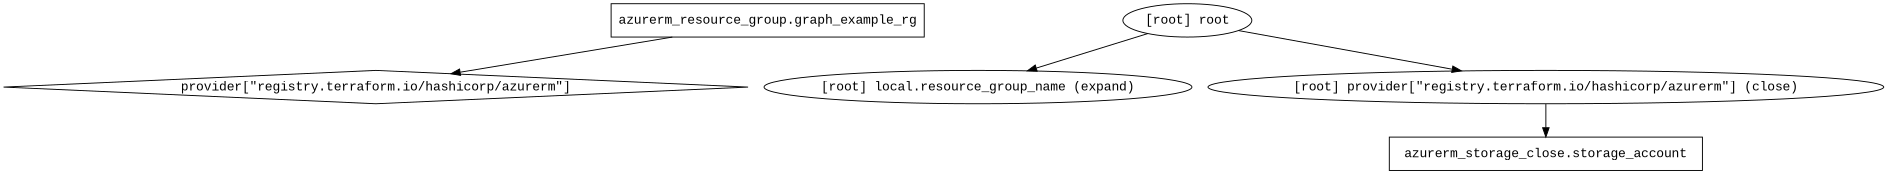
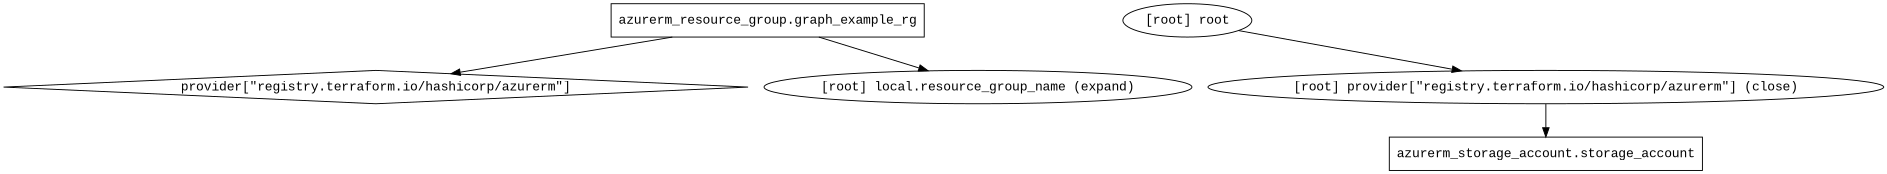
edge "[root] root" -> "[root] local.resource_group_name (expand)": now "azurerm_resource_group.graph_example_rg" -> "[root] local.resource_group_name (expand)"
node "azurerm_storage_close.storage_account": label "azurerm_storage_close.storage_account" -> "azurerm_storage_account.storage_account"
